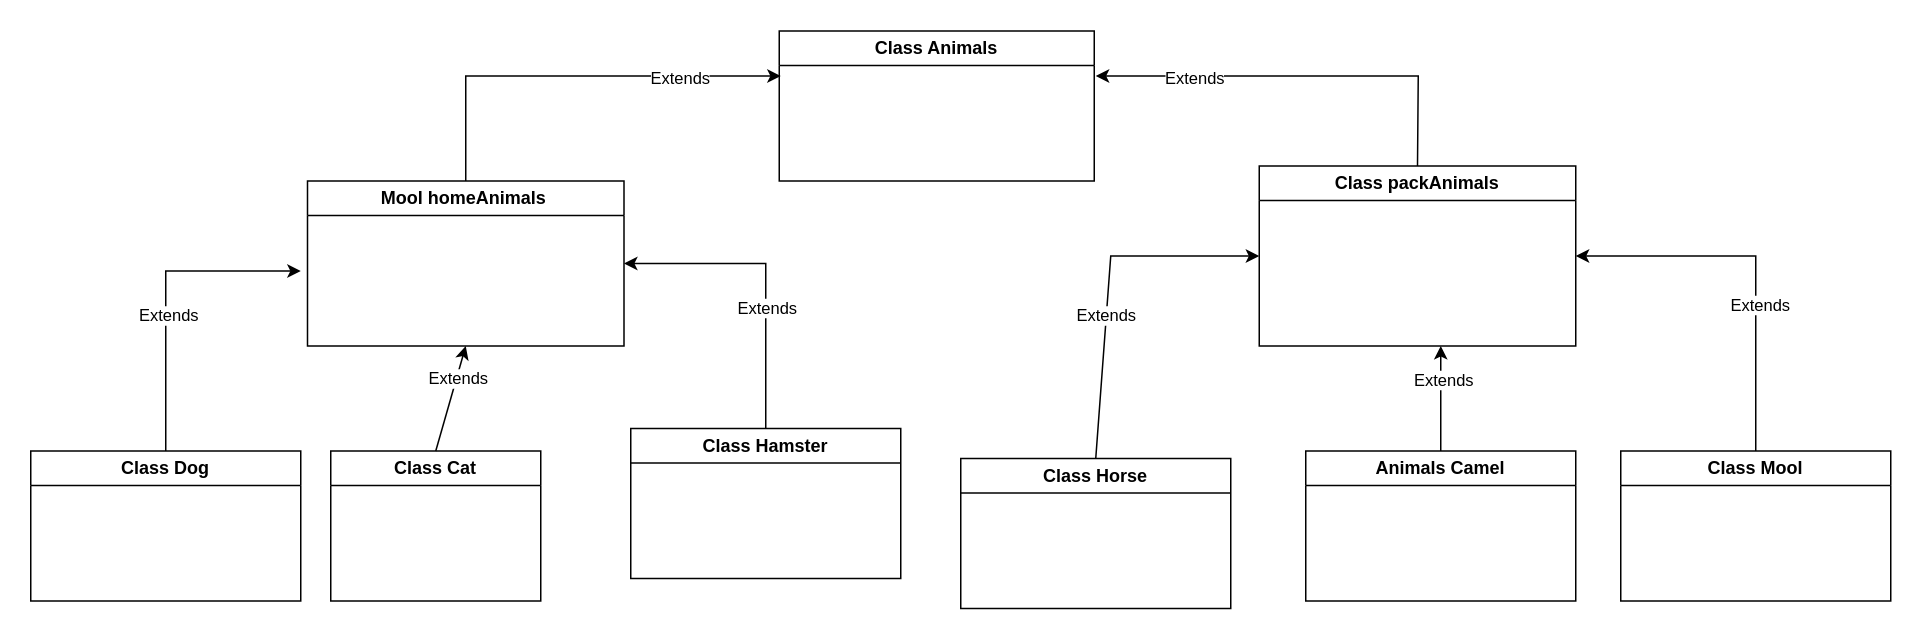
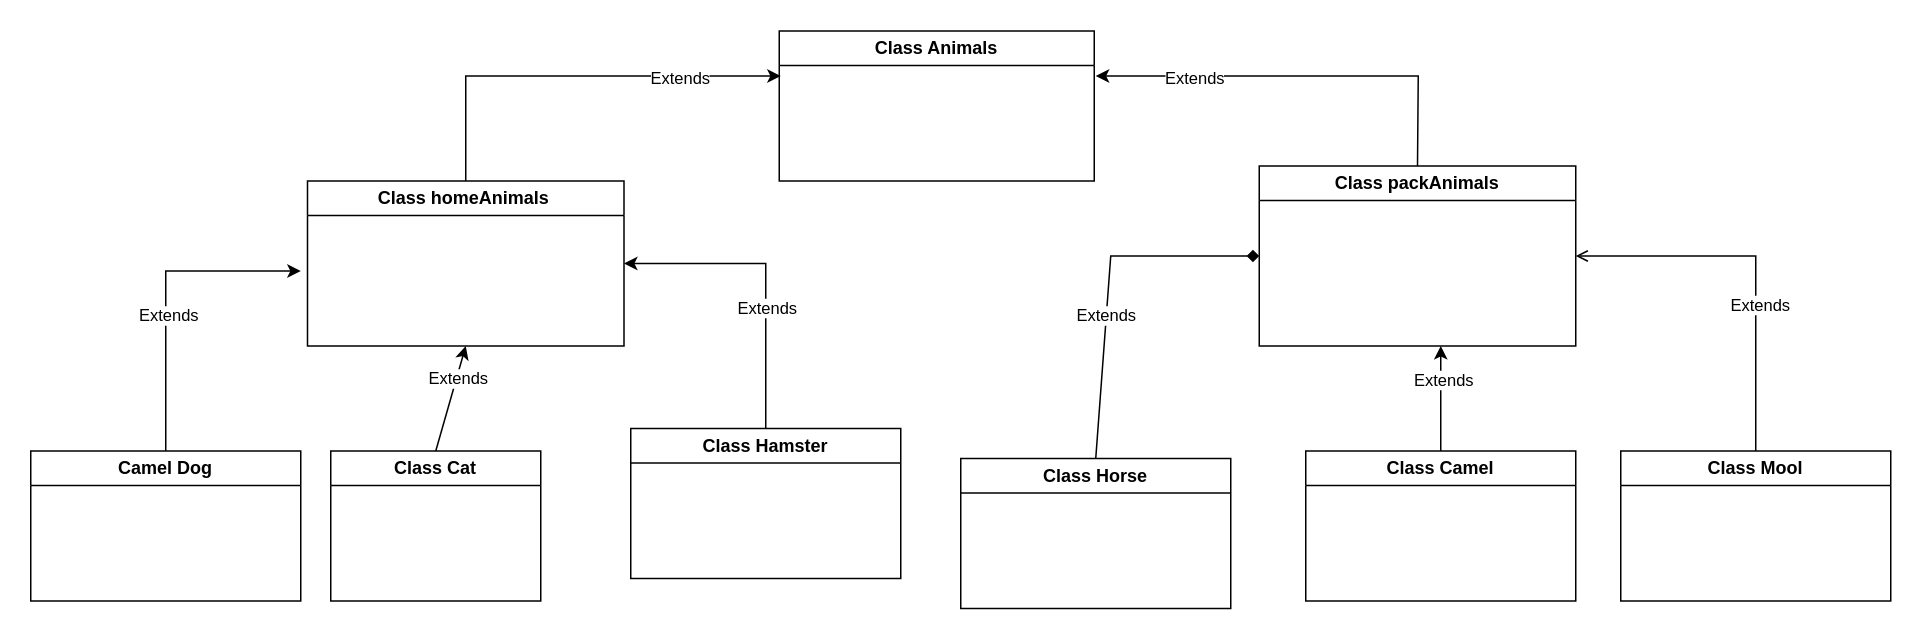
node "Mool homeAnimals": label "Mool homeAnimals" -> "Class homeAnimals"
edge "Class Horse" -> "Class packAnimals": arrowhead classic -> diamond
edge "Class Mool" -> "Class packAnimals": arrowhead classic -> open
node "Class Dog": label "Class Dog" -> "Camel Dog"
node "Animals Camel": label "Animals Camel" -> "Class Camel"
